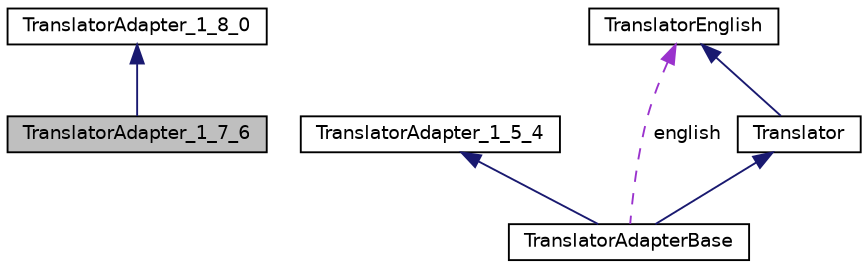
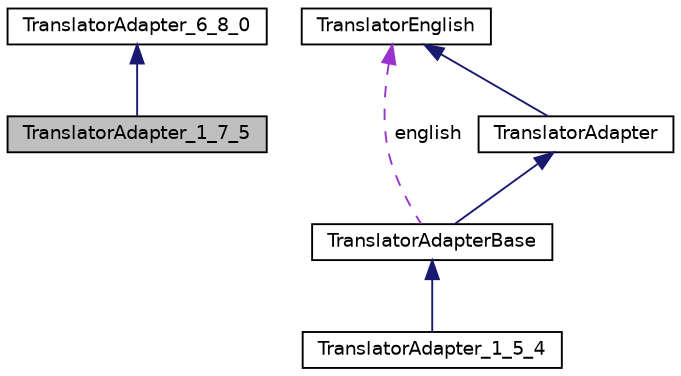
node "TranslatorAdapter_1_8_0": label "TranslatorAdapter_1_8_0" -> "TranslatorAdapter_6_8_0"
node "TranslatorAdapter_1_7_6": label "TranslatorAdapter_1_7_6" -> "TranslatorAdapter_1_7_5"
node "Translator": label "Translator" -> "TranslatorAdapter"
edge "TranslatorAdapterBase" -> "TranslatorAdapter_1_5_4": reversed
